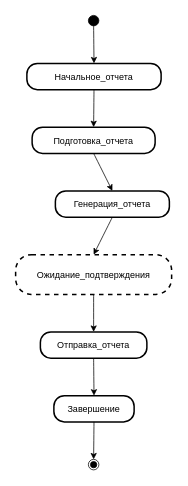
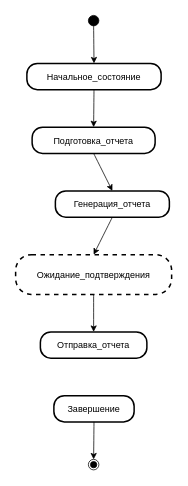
node "Начальное_отчета": label "Начальное_отчета" -> "Начальное_состояние"
edge "Отправка_отчета" -> "Завершение": removed
